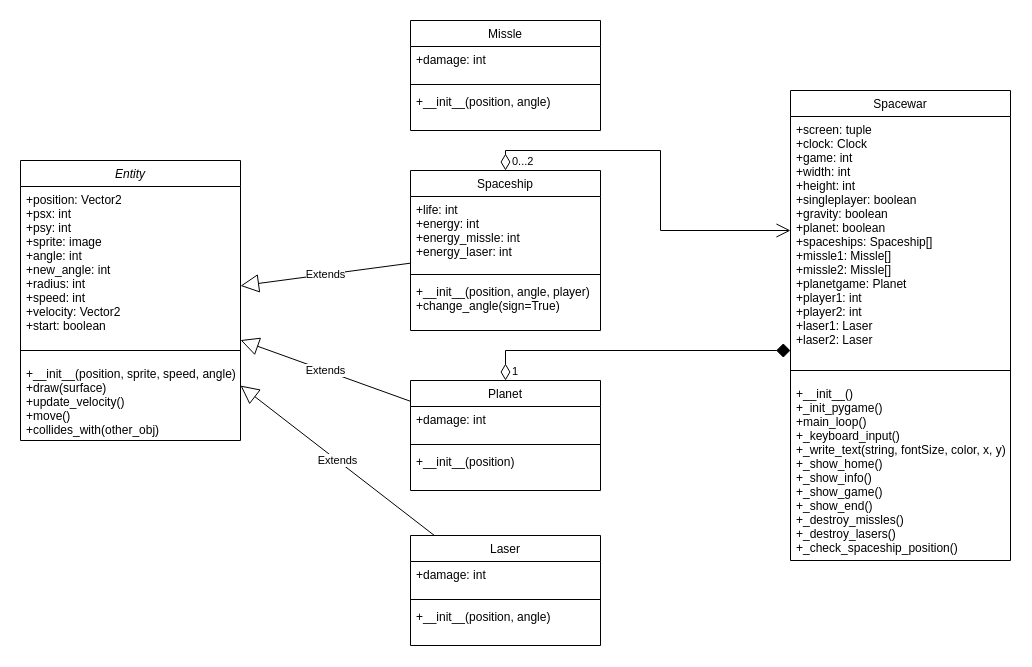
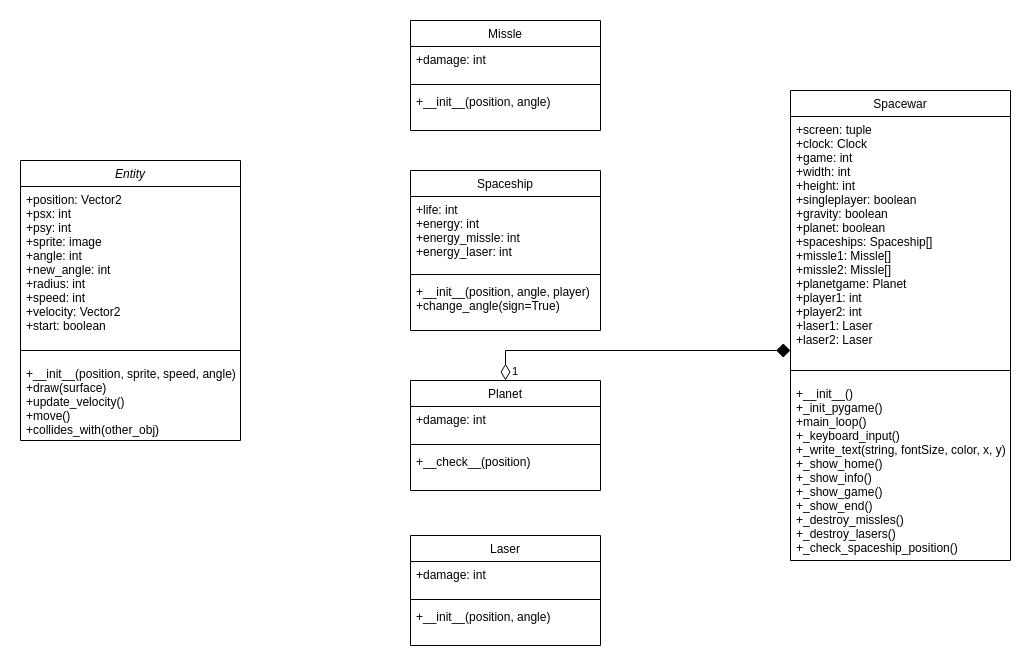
edge "Spaceship" -- "Spacewar": removed, label "0...2"
edge "Spaceship" -> "Entity": removed, label "Extends"
edge "Planet" -> "Entity": removed, label "Extends"
node "+__init__(position)": label "+__init__(position)" -> "+__check__(position)"
edge "Laser" -> "Entity": removed, label "Extends"
